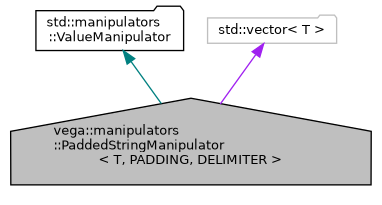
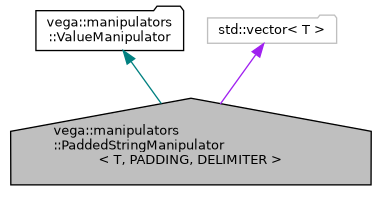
node "std::manipulators ::ValueManipulator": label "std::manipulators ::ValueManipulator" -> "vega::manipulators ::ValueManipulator"
